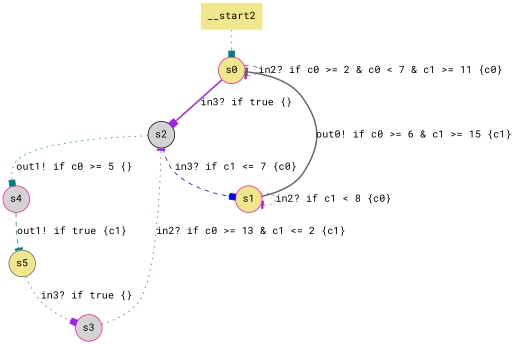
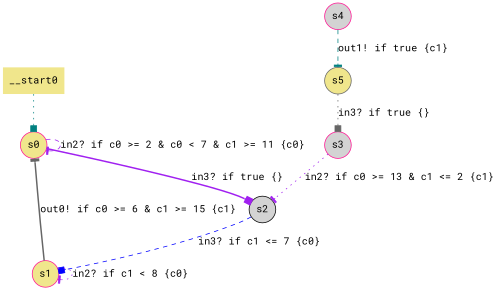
node "__start2": label "__start2" -> "__start0"
edge "s2" -> "s4": removed, label "out1! if c0 >= 5 {}"
edge "s5" -> "s3": color purple -> gray40
